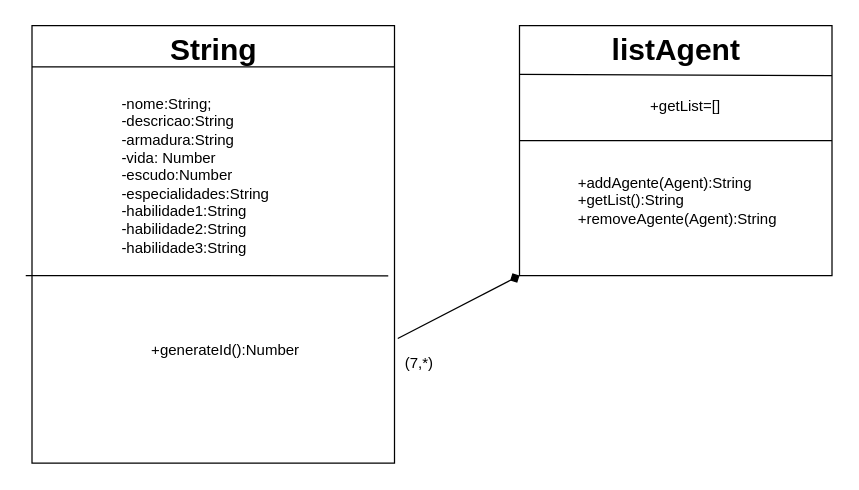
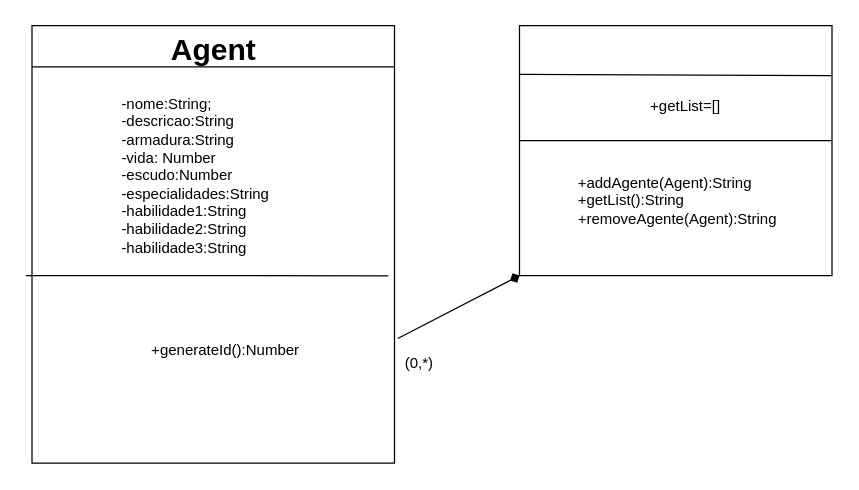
node "String": label "String" -> "Agent"
node "listAgent": removed
node "(7,*)": label "(7,*)" -> "(0,*)"
